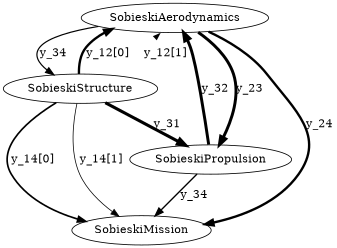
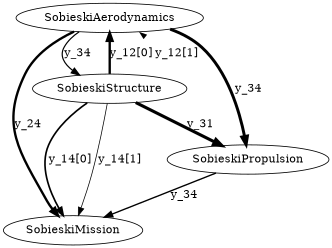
edge "SobieskiAerodynamics" -> "SobieskiPropulsion": label "y_23" -> "y_34"
edge "SobieskiPropulsion" -> "SobieskiAerodynamics": removed, label "y_32"
